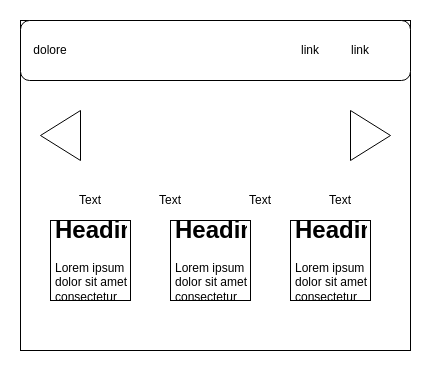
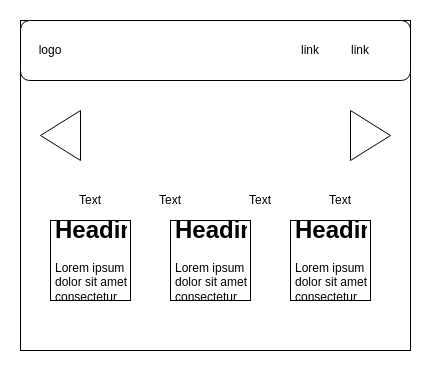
node "dolore": label "dolore" -> "logo"
